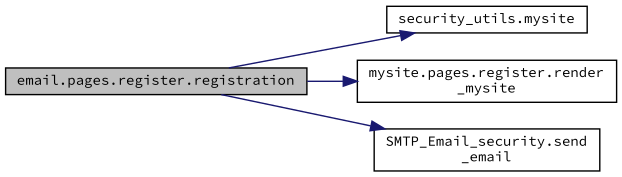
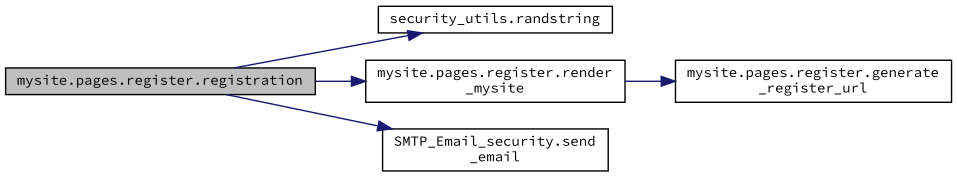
node "security_utils.mysite": label "security_utils.mysite" -> "security_utils.randstring"
node "email.pages.register.registration": label "email.pages.register.registration" -> "mysite.pages.register.registration"
node "mysite.pages.register.generate _register_url": added
